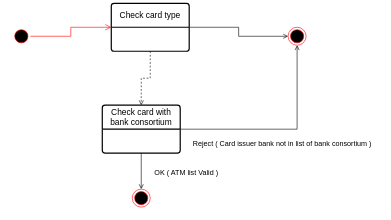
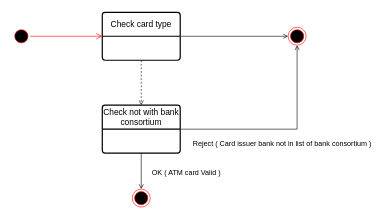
node "Check card type": moved (150, 27) -> (141, 36)
node "Check card with bank consortium": label "Check card with bank consortium" -> "Check not with bank consortium"
node "OK ( ATM list Valid )": label "OK ( ATM list Valid )" -> "OK ( ATM card Valid )"
